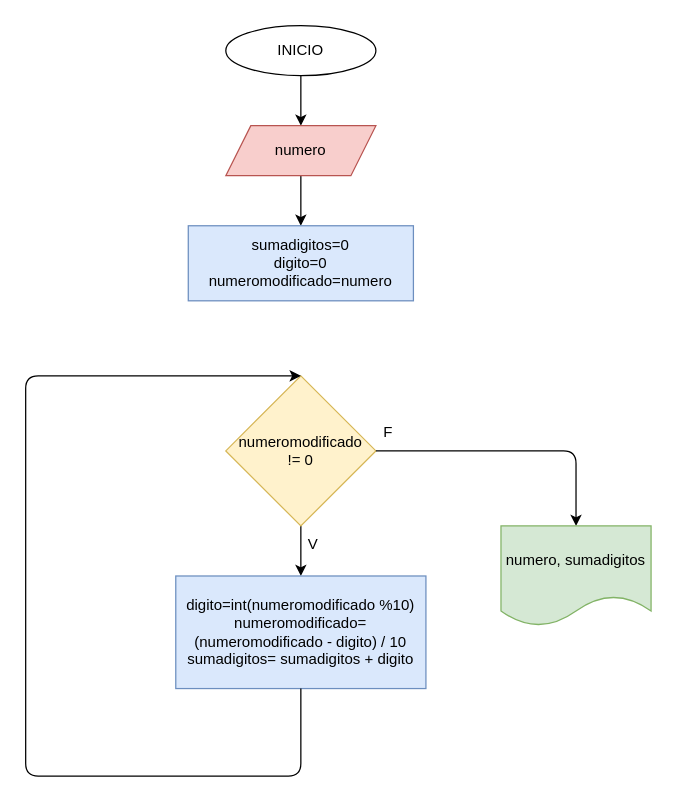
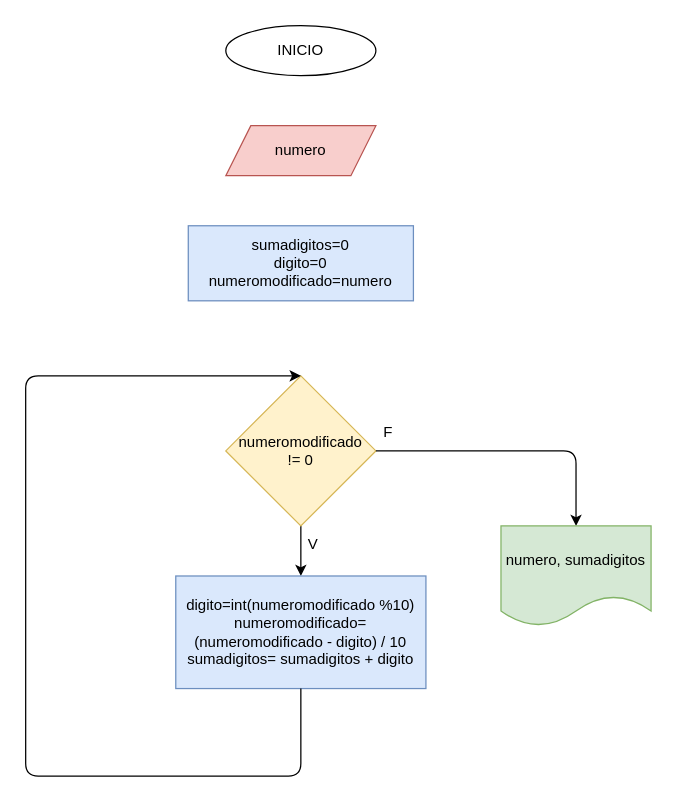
edge "INICIO" -> "numero": removed
edge "numero" -> "sumadigitos=0 digito=0 numeromodificado=numero": removed
